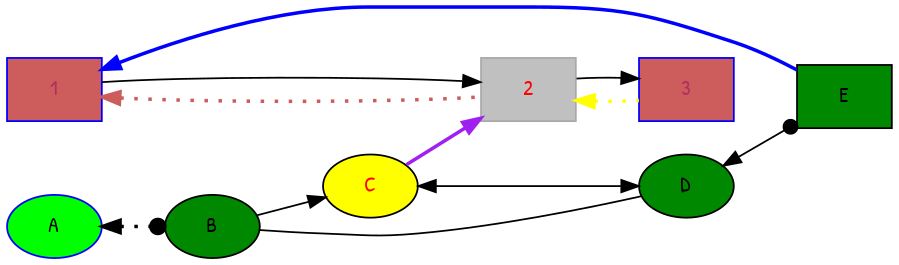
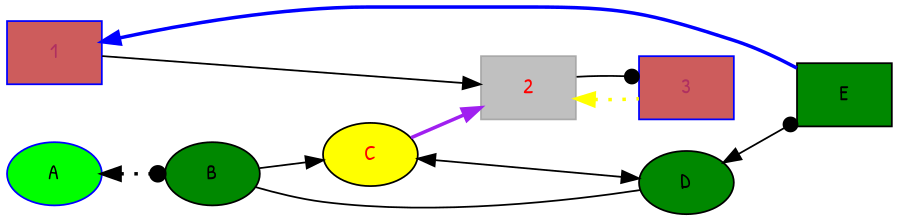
edge "2" -> "3": arrowhead normal -> dot
edge "2" -> "1": removed
